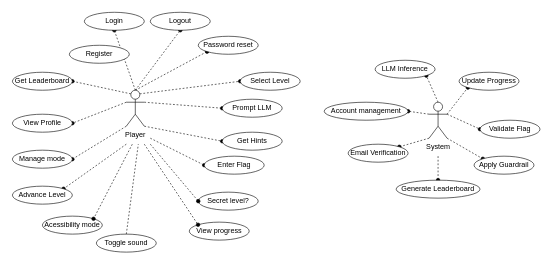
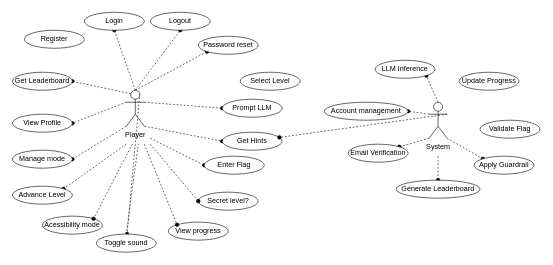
node "Register": moved (99, 54) -> (54, 39)
edge "Player" -> "Select Level": now "Player" -> "Toggle sound"
edge "System" -> "Update Progress": now "System" -> "Get Hints"
edge "System" -> "Validate Flag": removed
node "View progress": moved (219, 231) -> (198, 231)
